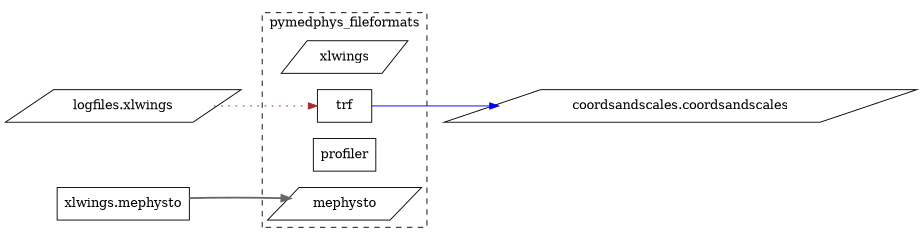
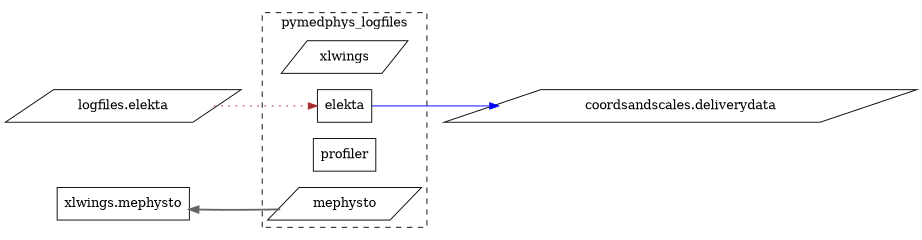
cluster "pymedphys_fileformats": label "pymedphys_fileformats" -> "pymedphys_logfiles"
node "logfiles.xlwings": label "logfiles.xlwings" -> "logfiles.elekta"
node "trf": label "trf" -> "elekta"
node "coordsandscales.coordsandscales": label "coordsandscales.coordsandscales" -> "coordsandscales.deliverydata"
edge "xlwings.mephysto" -> "mephysto": reversed
